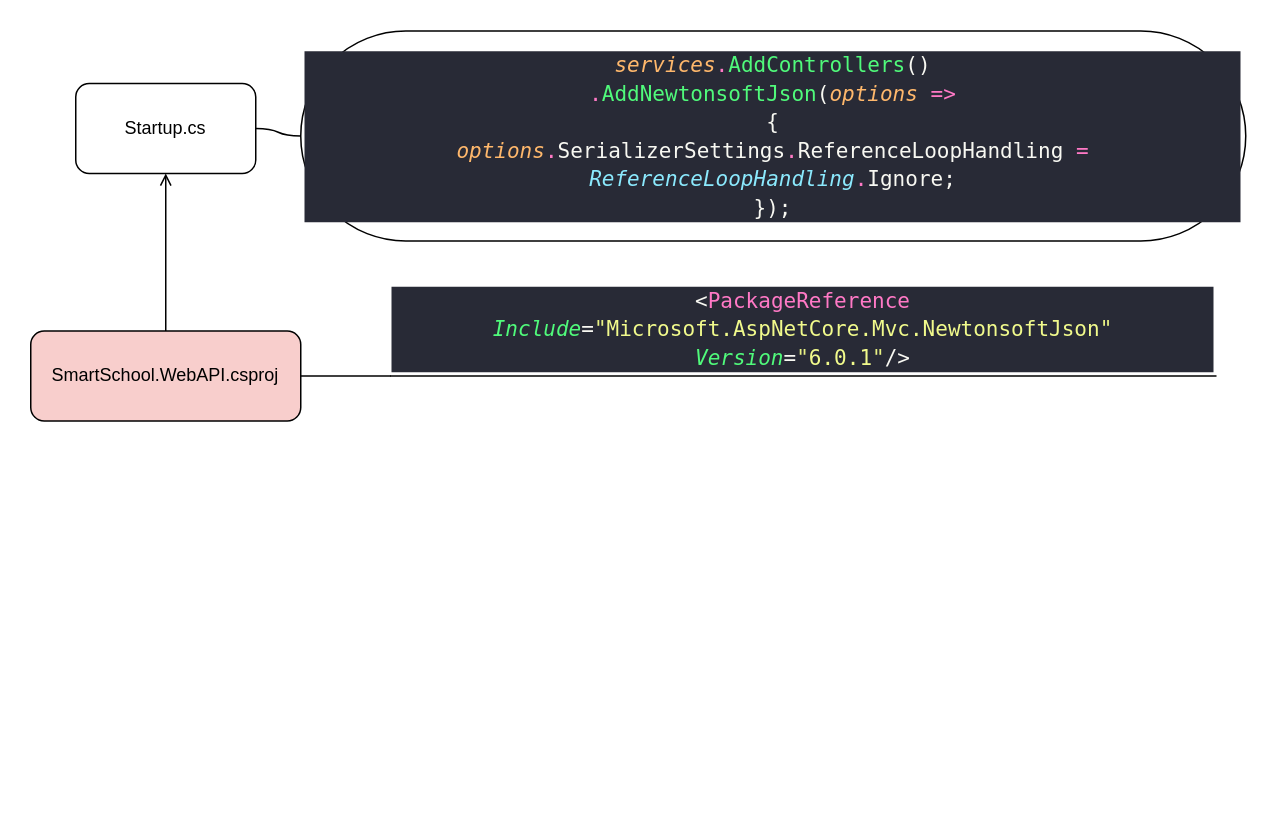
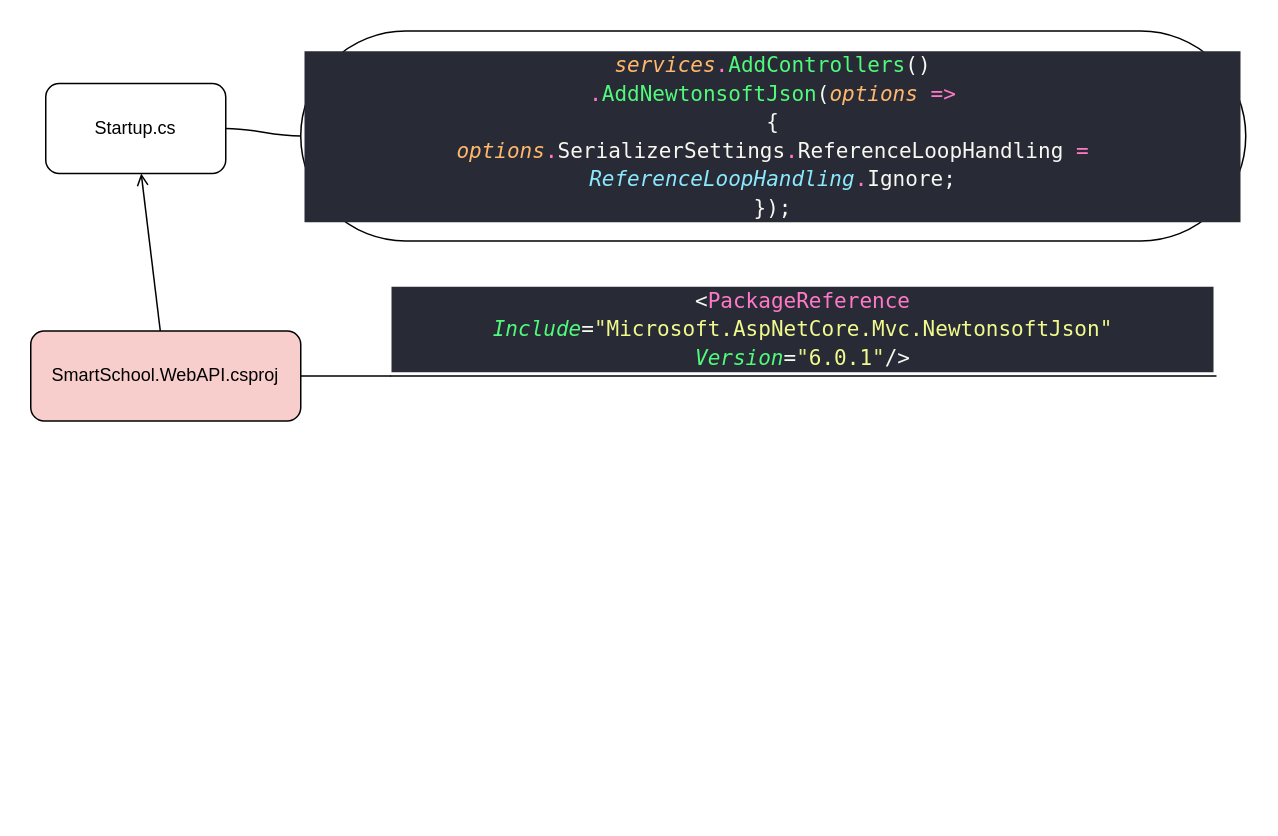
node "Startup.cs": moved (166, 128) -> (136, 128)
